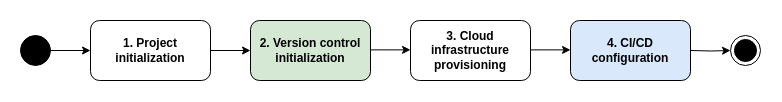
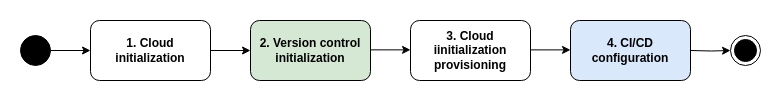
node "1. Project initialization": label "1. Project initialization" -> "1. Cloud initialization"
node "3. Cloud infrastructure provisioning": label "3. Cloud infrastructure provisioning" -> "3. Cloud iinitialization provisioning"
